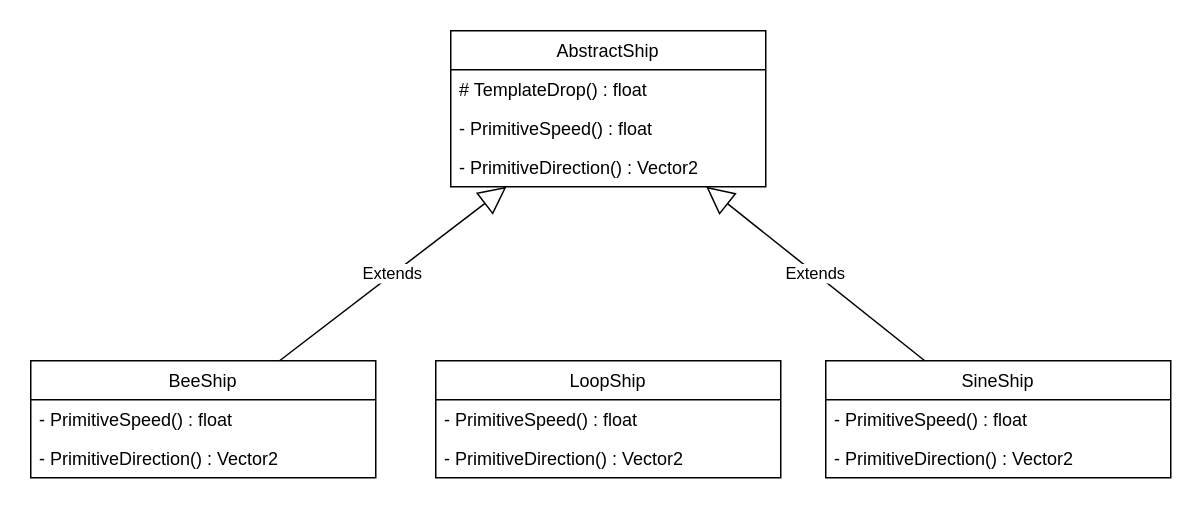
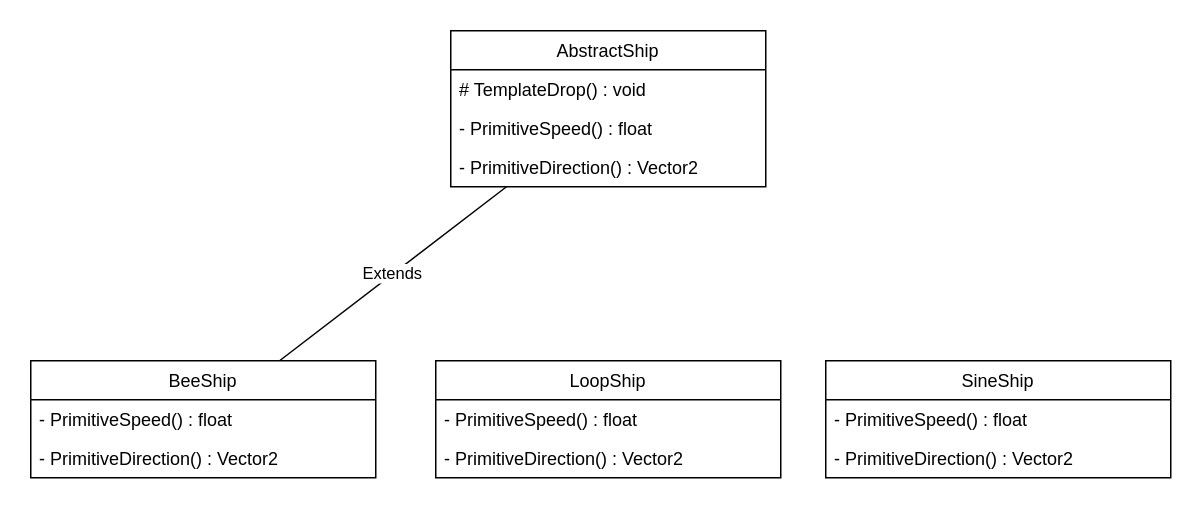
node "# TemplateDrop() : float": label "# TemplateDrop() : float" -> "# TemplateDrop() : void"
edge "BeeShip" -> "AbstractShip": arrowhead block -> none
edge "SineShip" -> "AbstractShip": removed, label "Extends"
